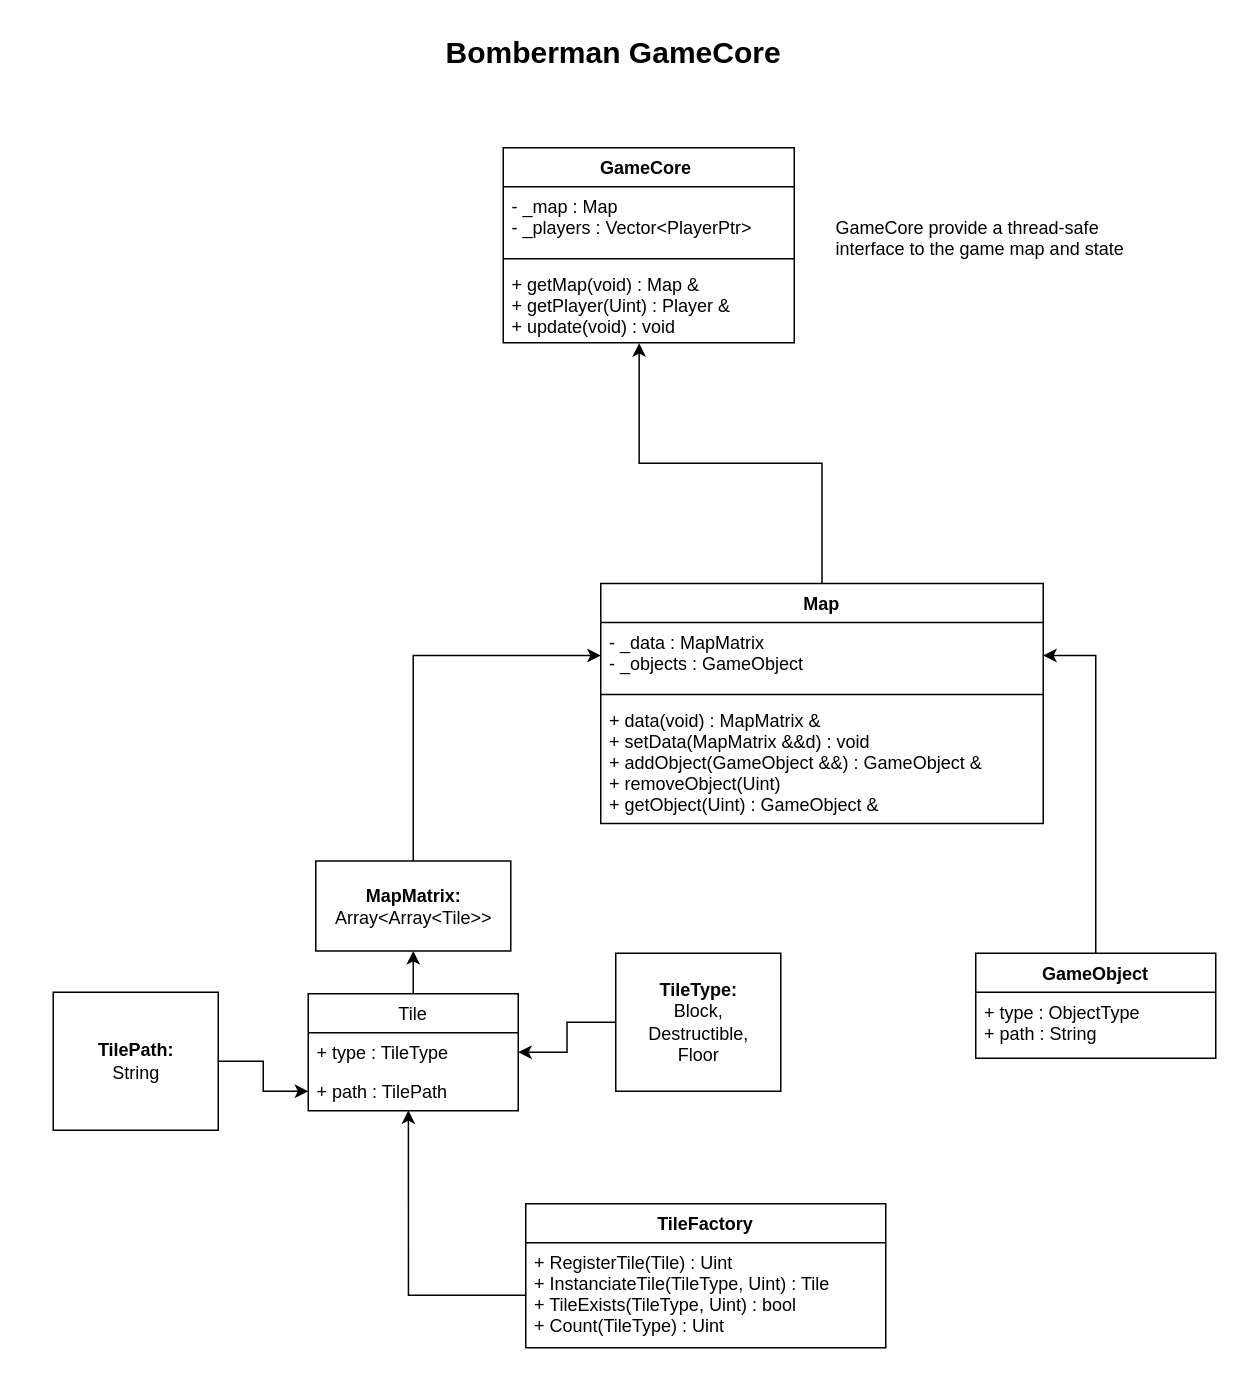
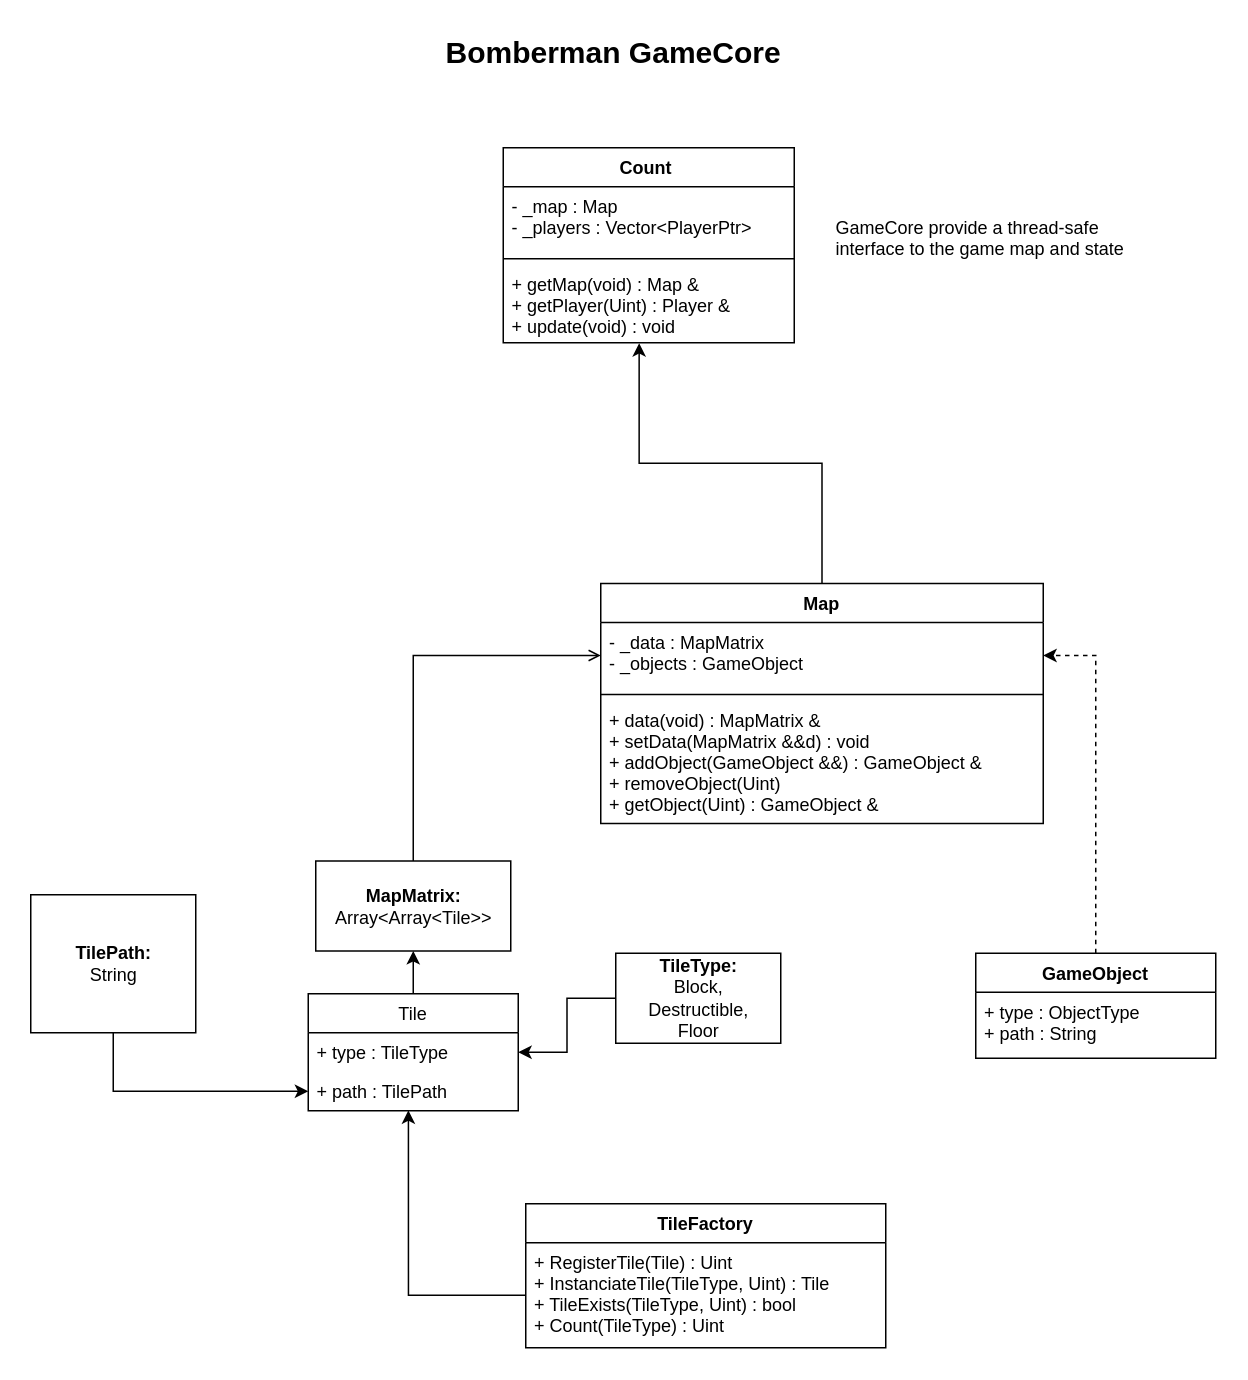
node "GameCore": label "GameCore" -> "Count"
edge "MapMatrix: Array<Array<Tile>>" -> "- _data : MapMatrix - _objects : GameObject": arrowhead classic -> open
edge "GameObject" -> "- _data : MapMatrix - _objects : GameObject": style solid -> dashed
node "TileType: Block, Destructible, Floor": size 165x138 -> 165x90
node "TilePath: String": moved (136, 1061) -> (113, 964)
